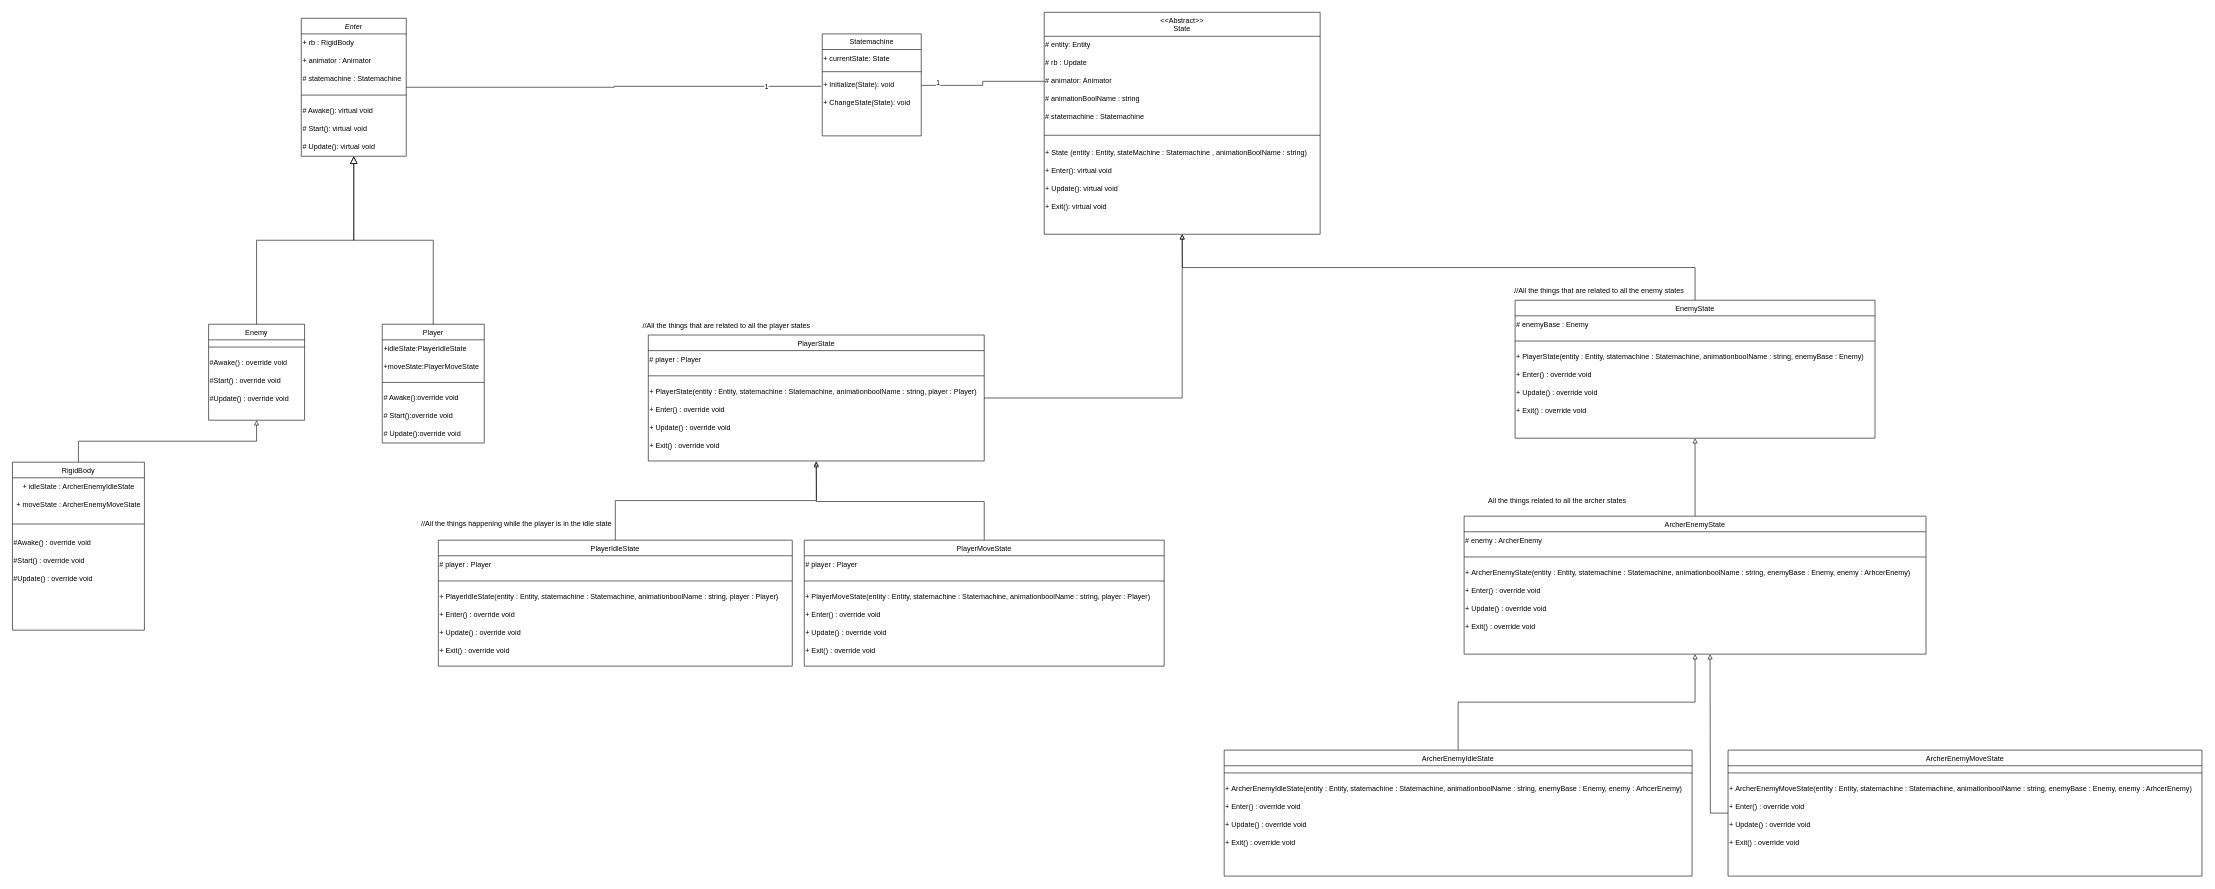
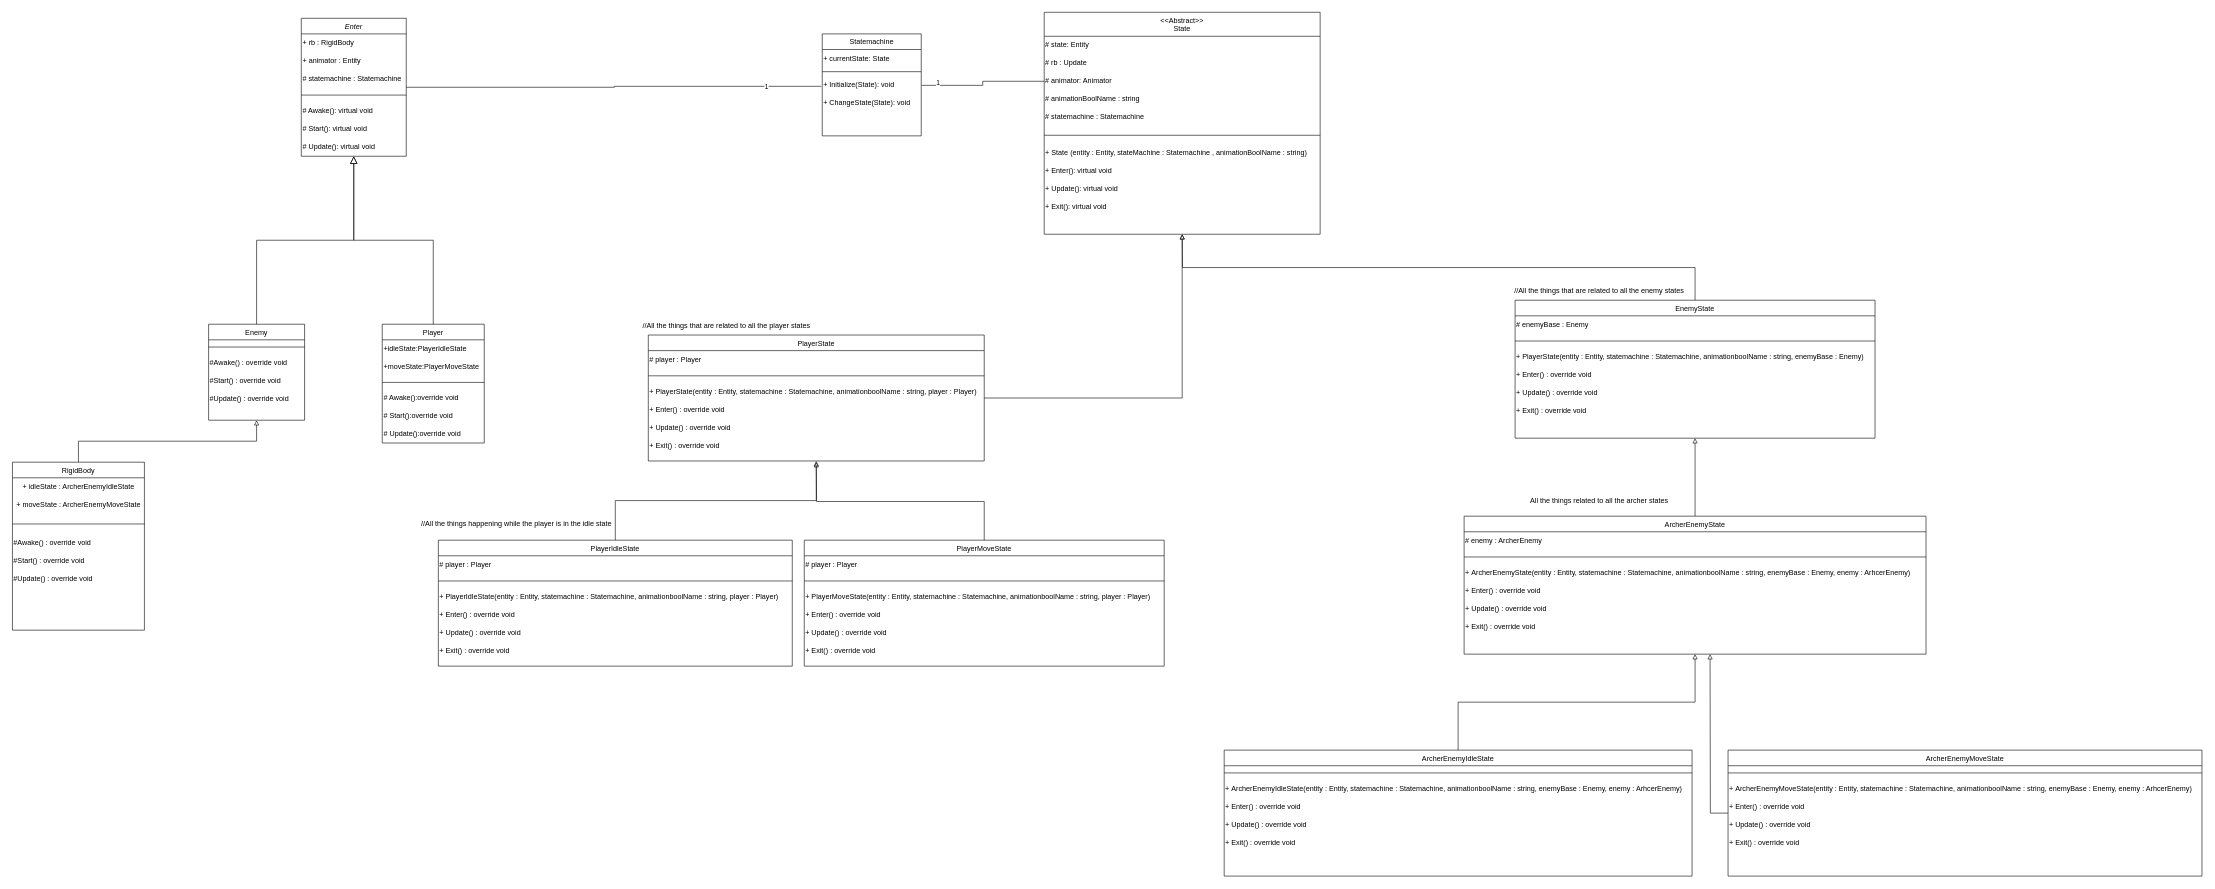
node "# entity: Entity": label "# entity: Entity" -> "# state: Entity"
node "+ animator : Animator": label "+ animator : Animator" -> "+ animator : Entity"
node "All the things related to all the archer states": moved (1557, 501) -> (1599, 501)
